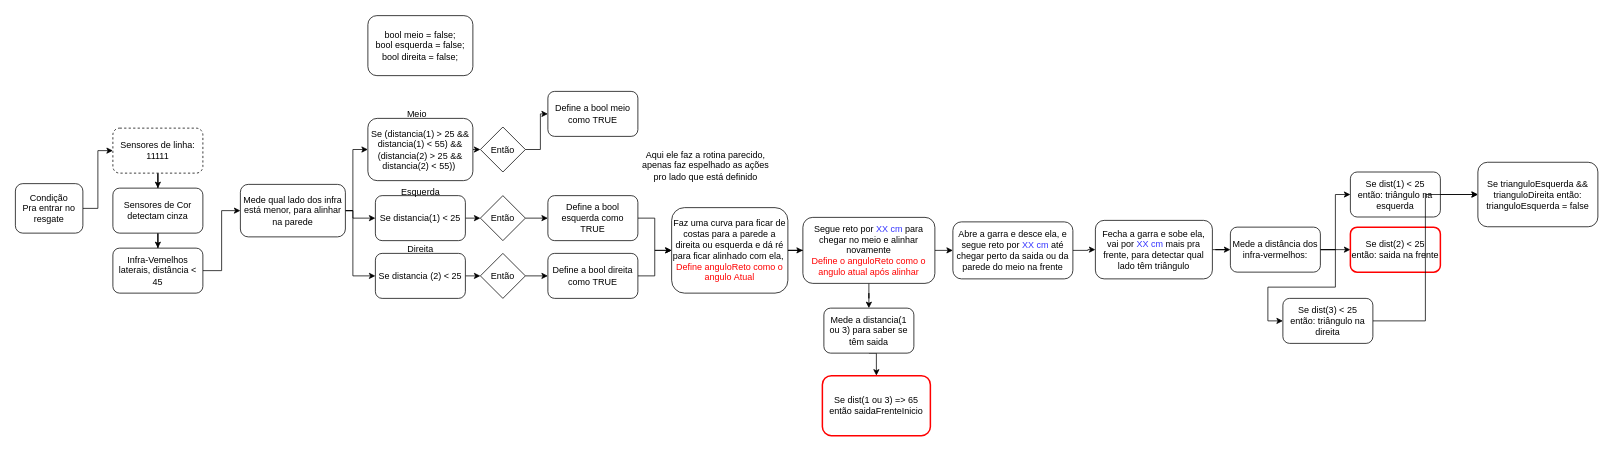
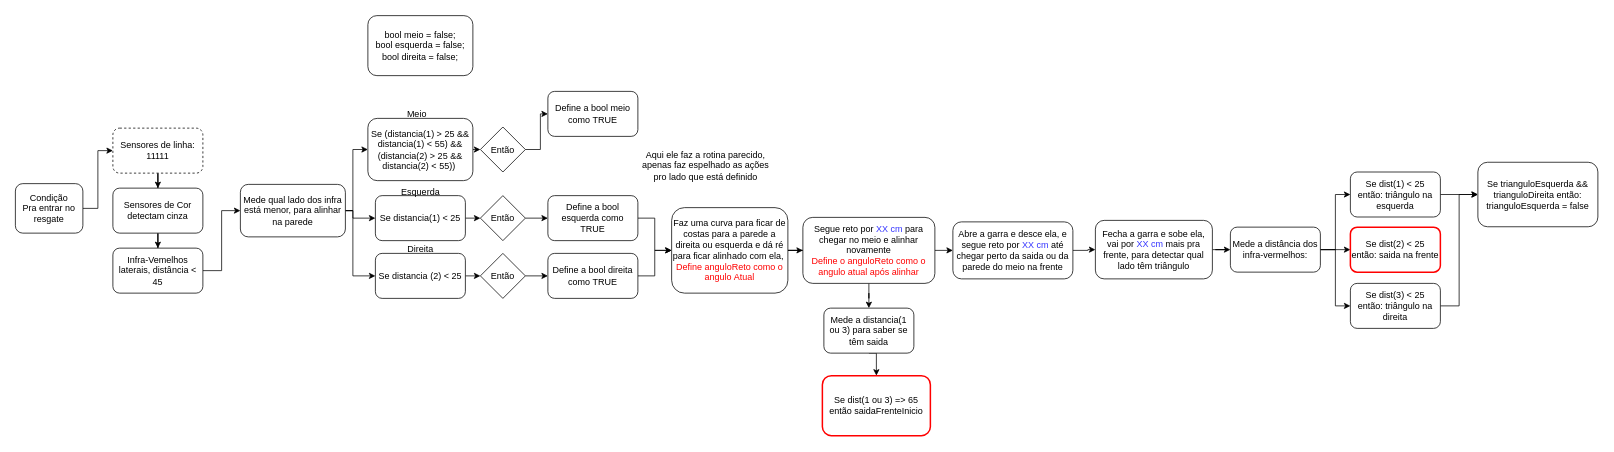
node "Se dist(3) < 25 então: triângulo na direita": moved (1328, 321) -> (1395, 306)
